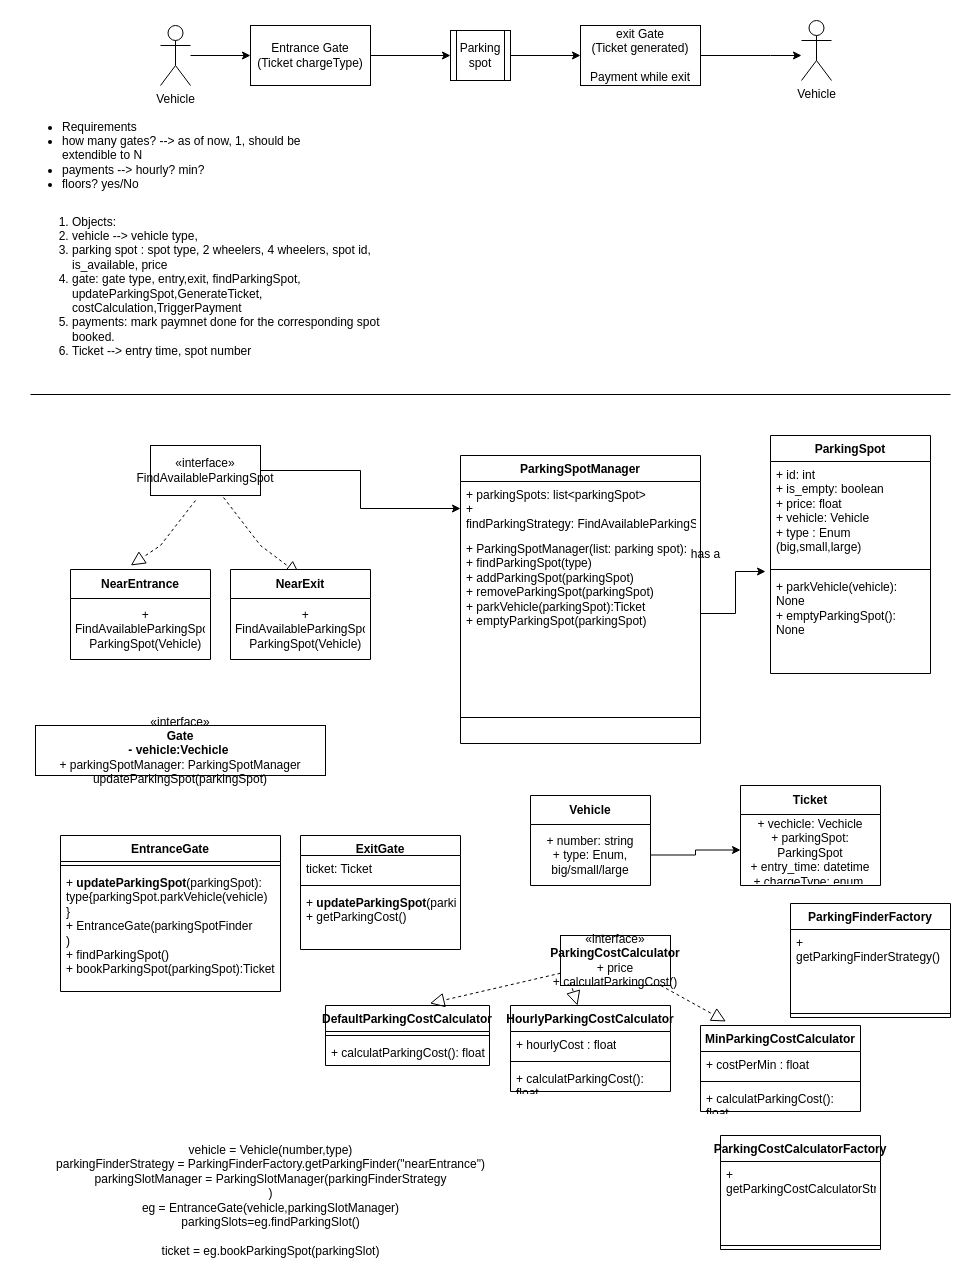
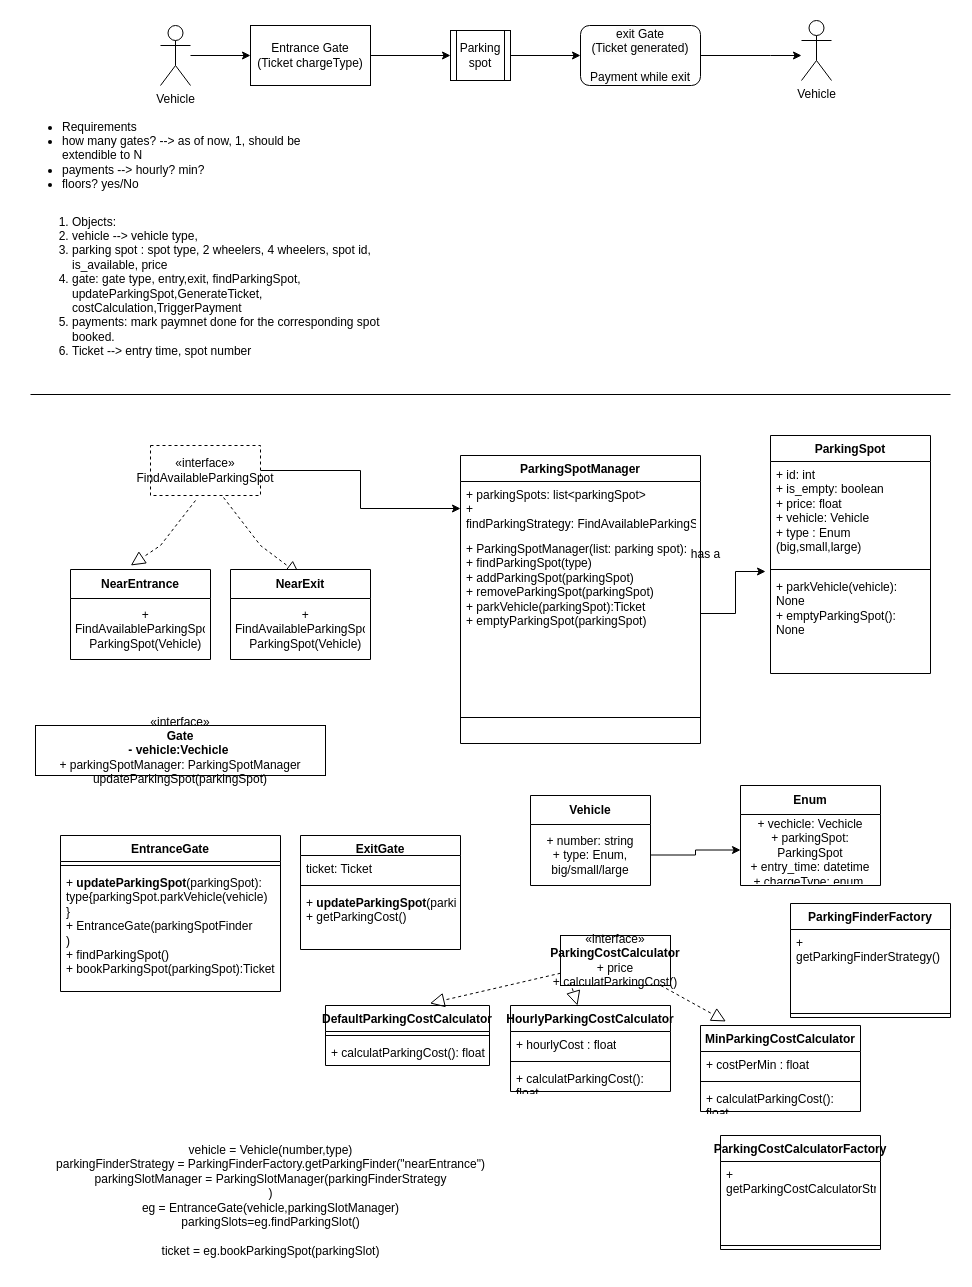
node "exit Gate(Ticket generated)Payment while exit": shape rectangle -> rounded rectangle
node "«interface» FindAvailableParkingSpot": style solid -> dashed
node "Ticket": label "Ticket" -> "Enum"
